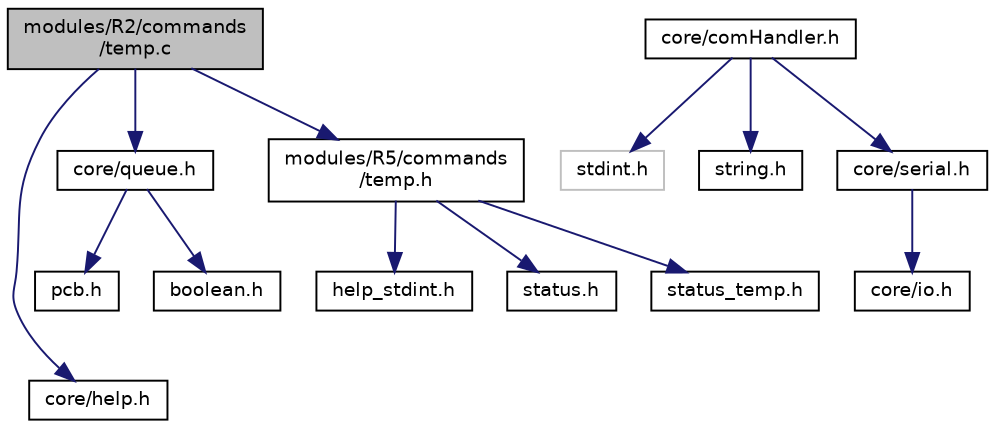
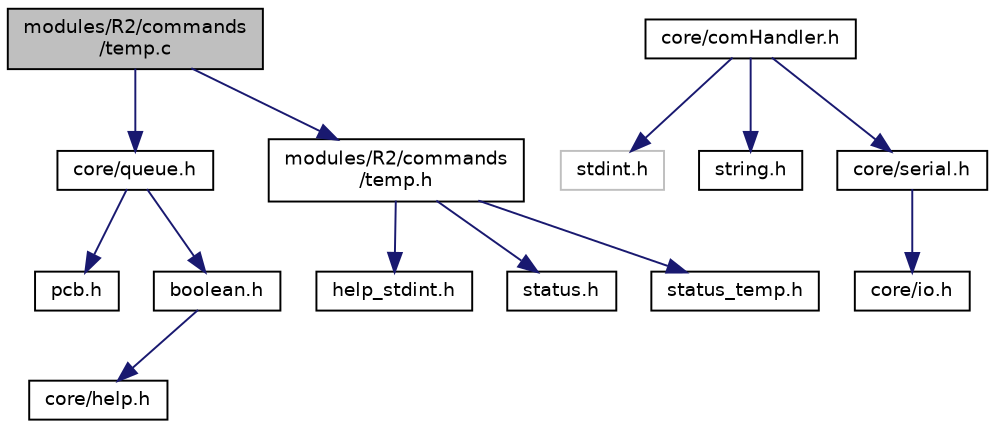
node "modules/R5/commands /temp.h": label "modules/R5/commands /temp.h" -> "modules/R2/commands /temp.h"
edge "modules/R2/commands /temp.c" -> "core/help.h": now "boolean.h" -> "core/help.h"
